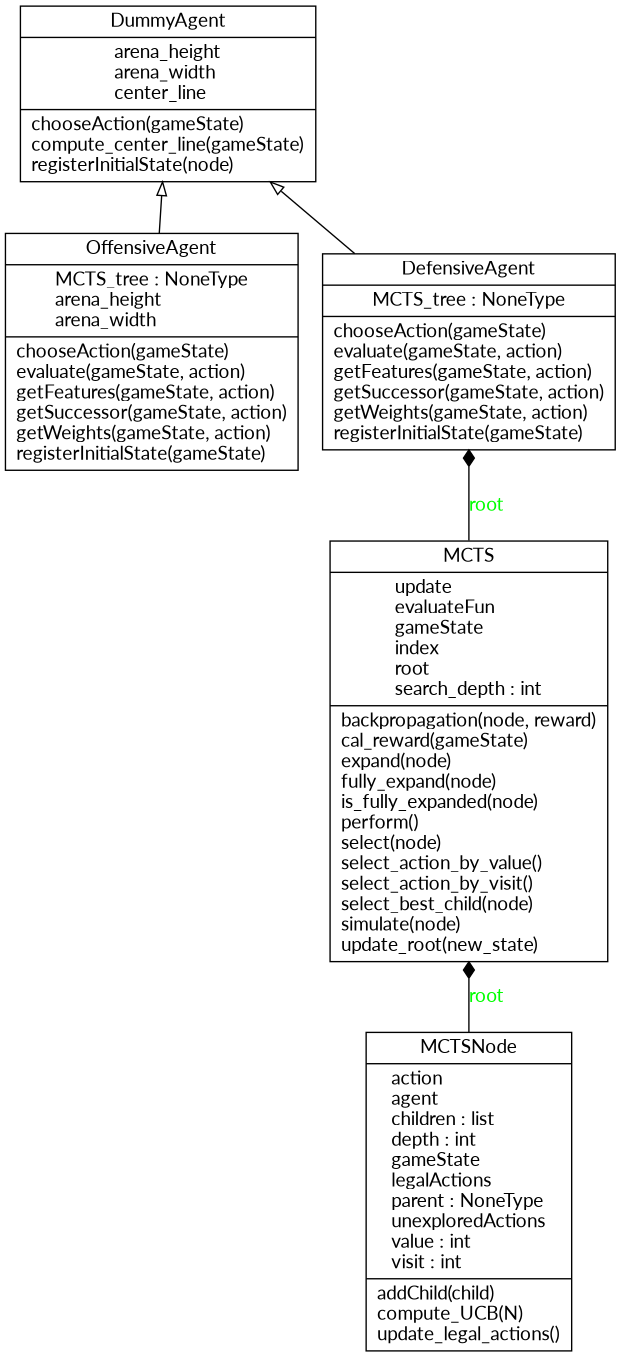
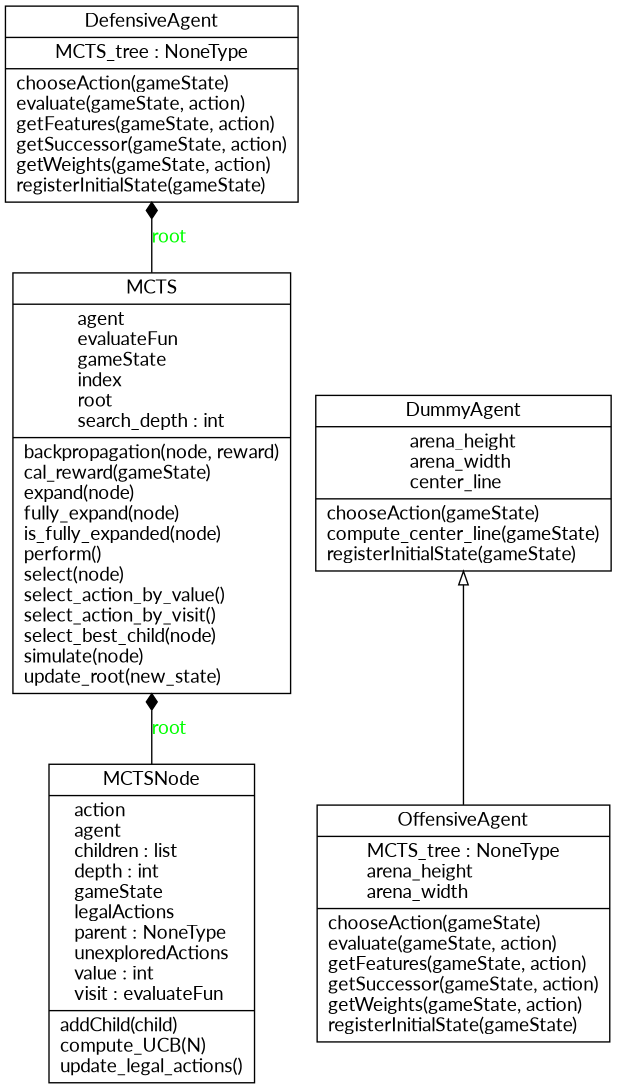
node "DummyAgent": text "registerInitialState(node)" -> "registerInitialState(gameState)"
edge "DefensiveAgent" -> "DummyAgent": removed
node "MCTS": text "update" -> "agent"
node "MCTSNode": text "visit : int" -> "visit : evaluateFun"
